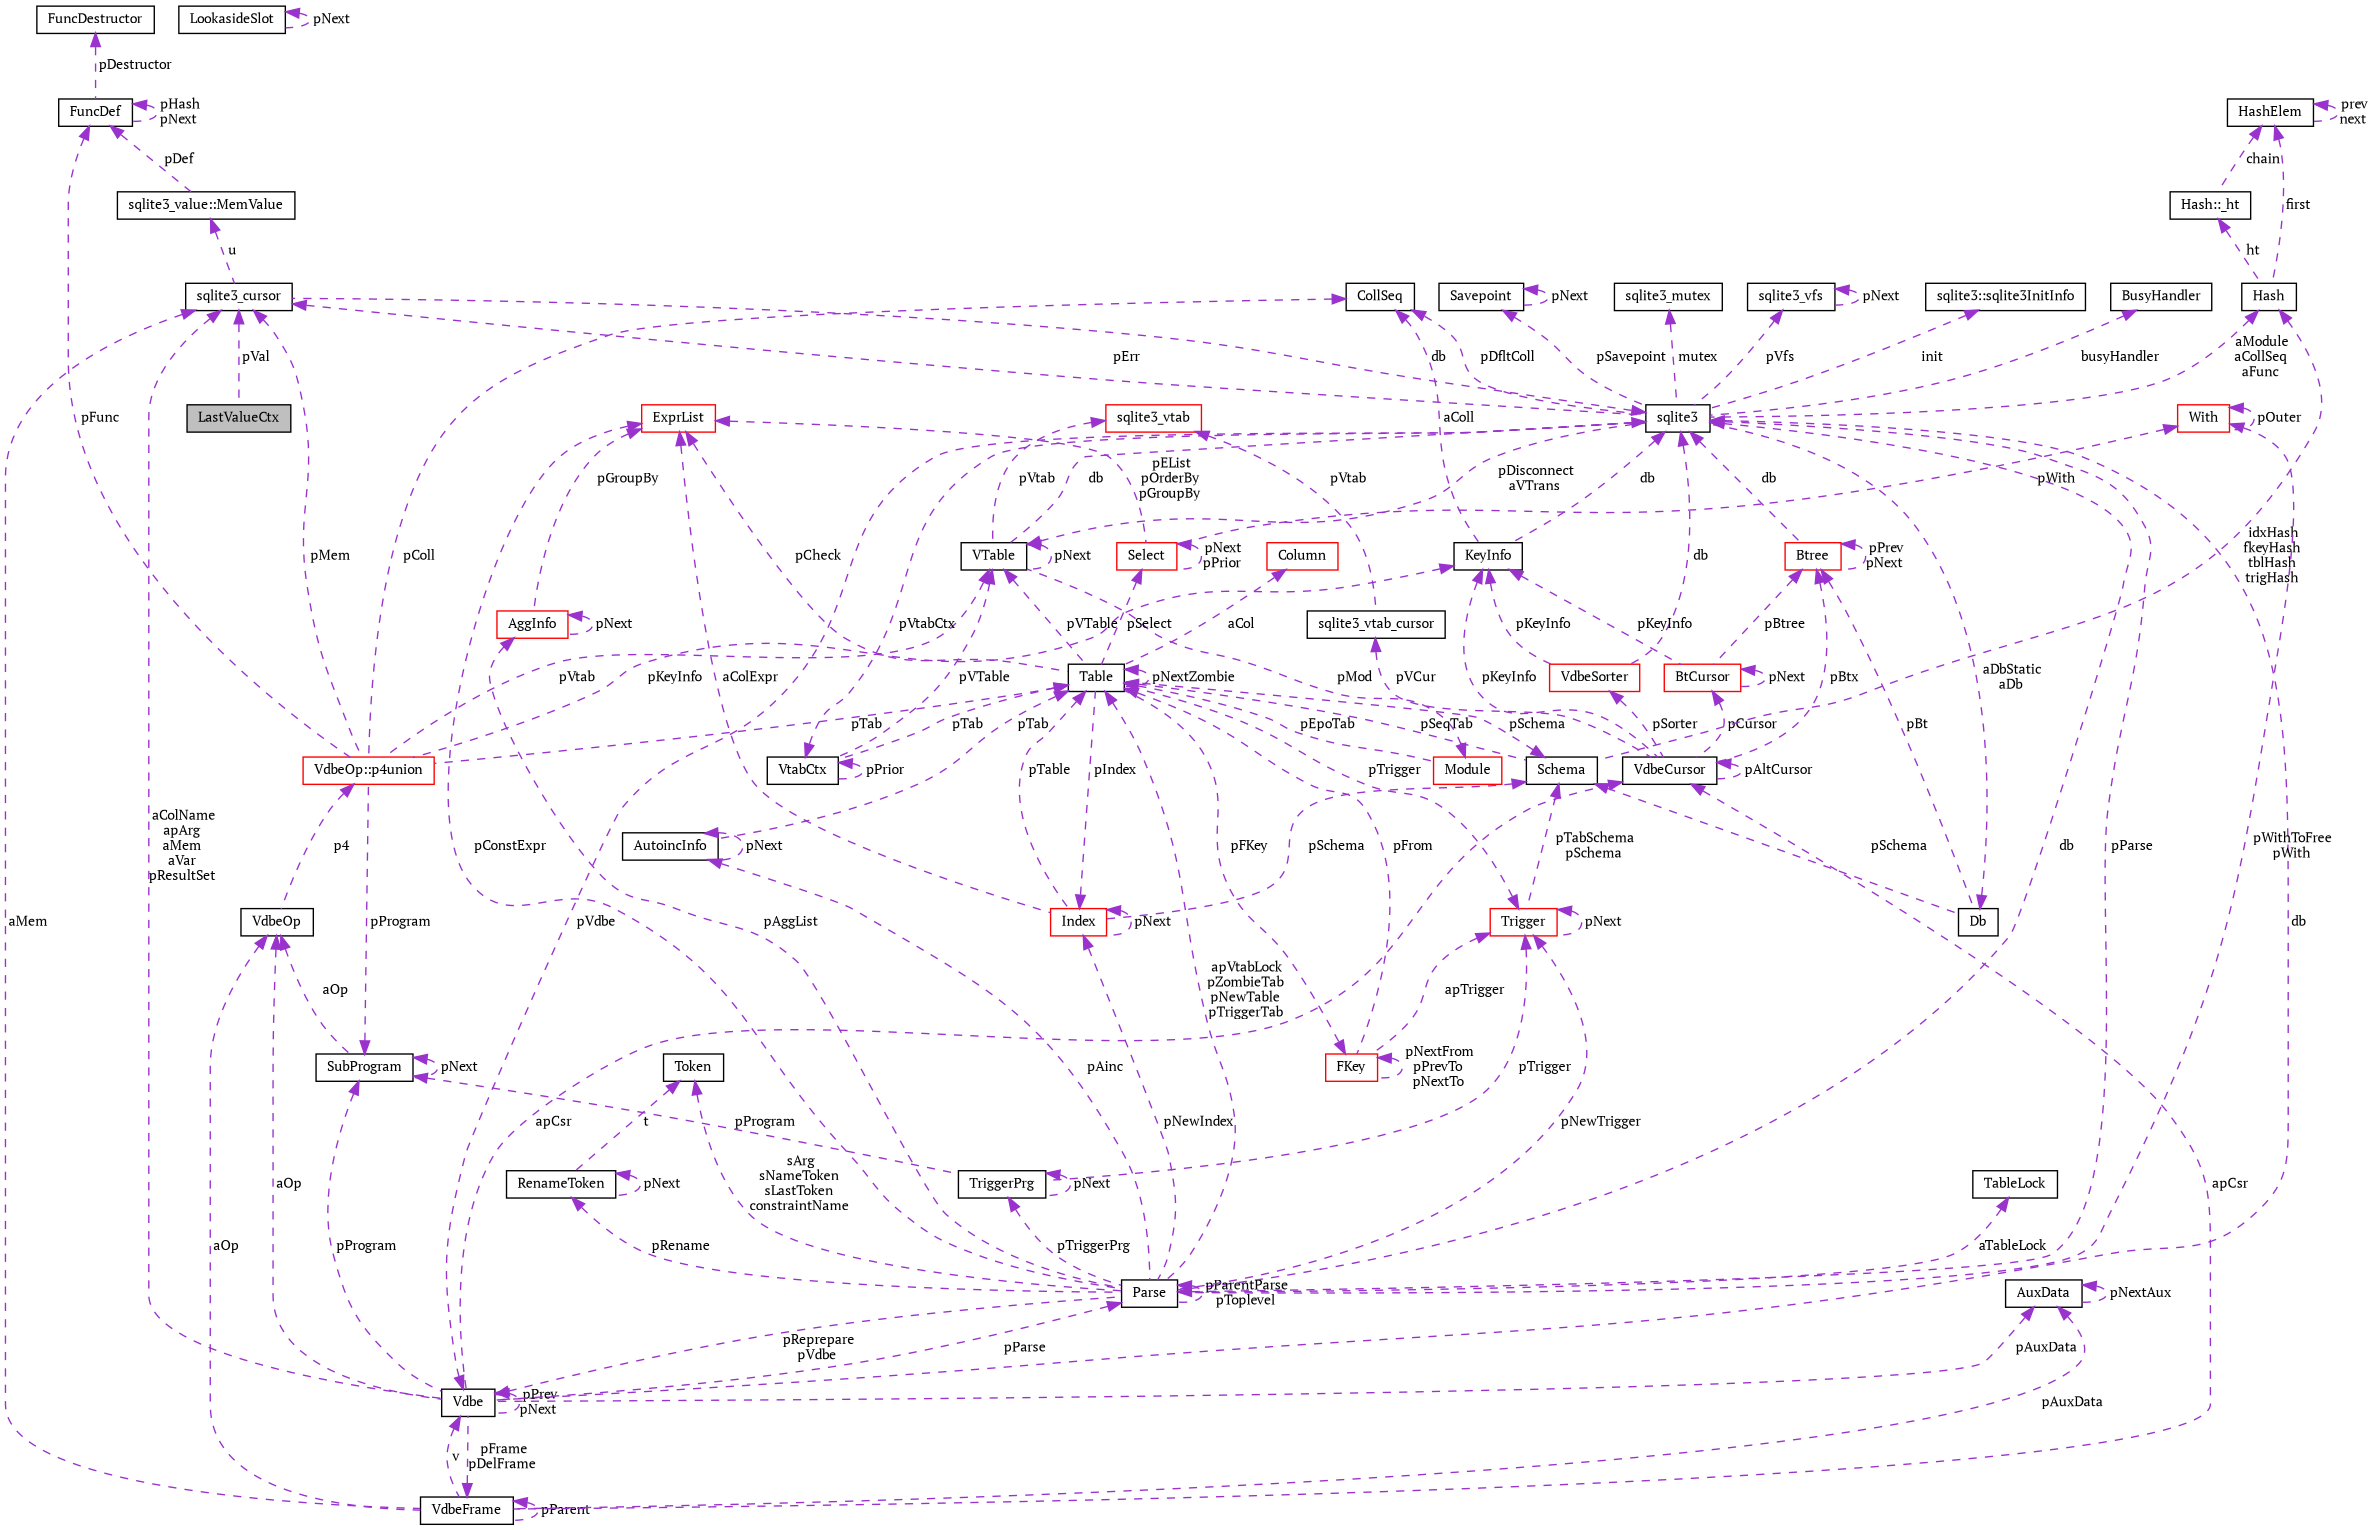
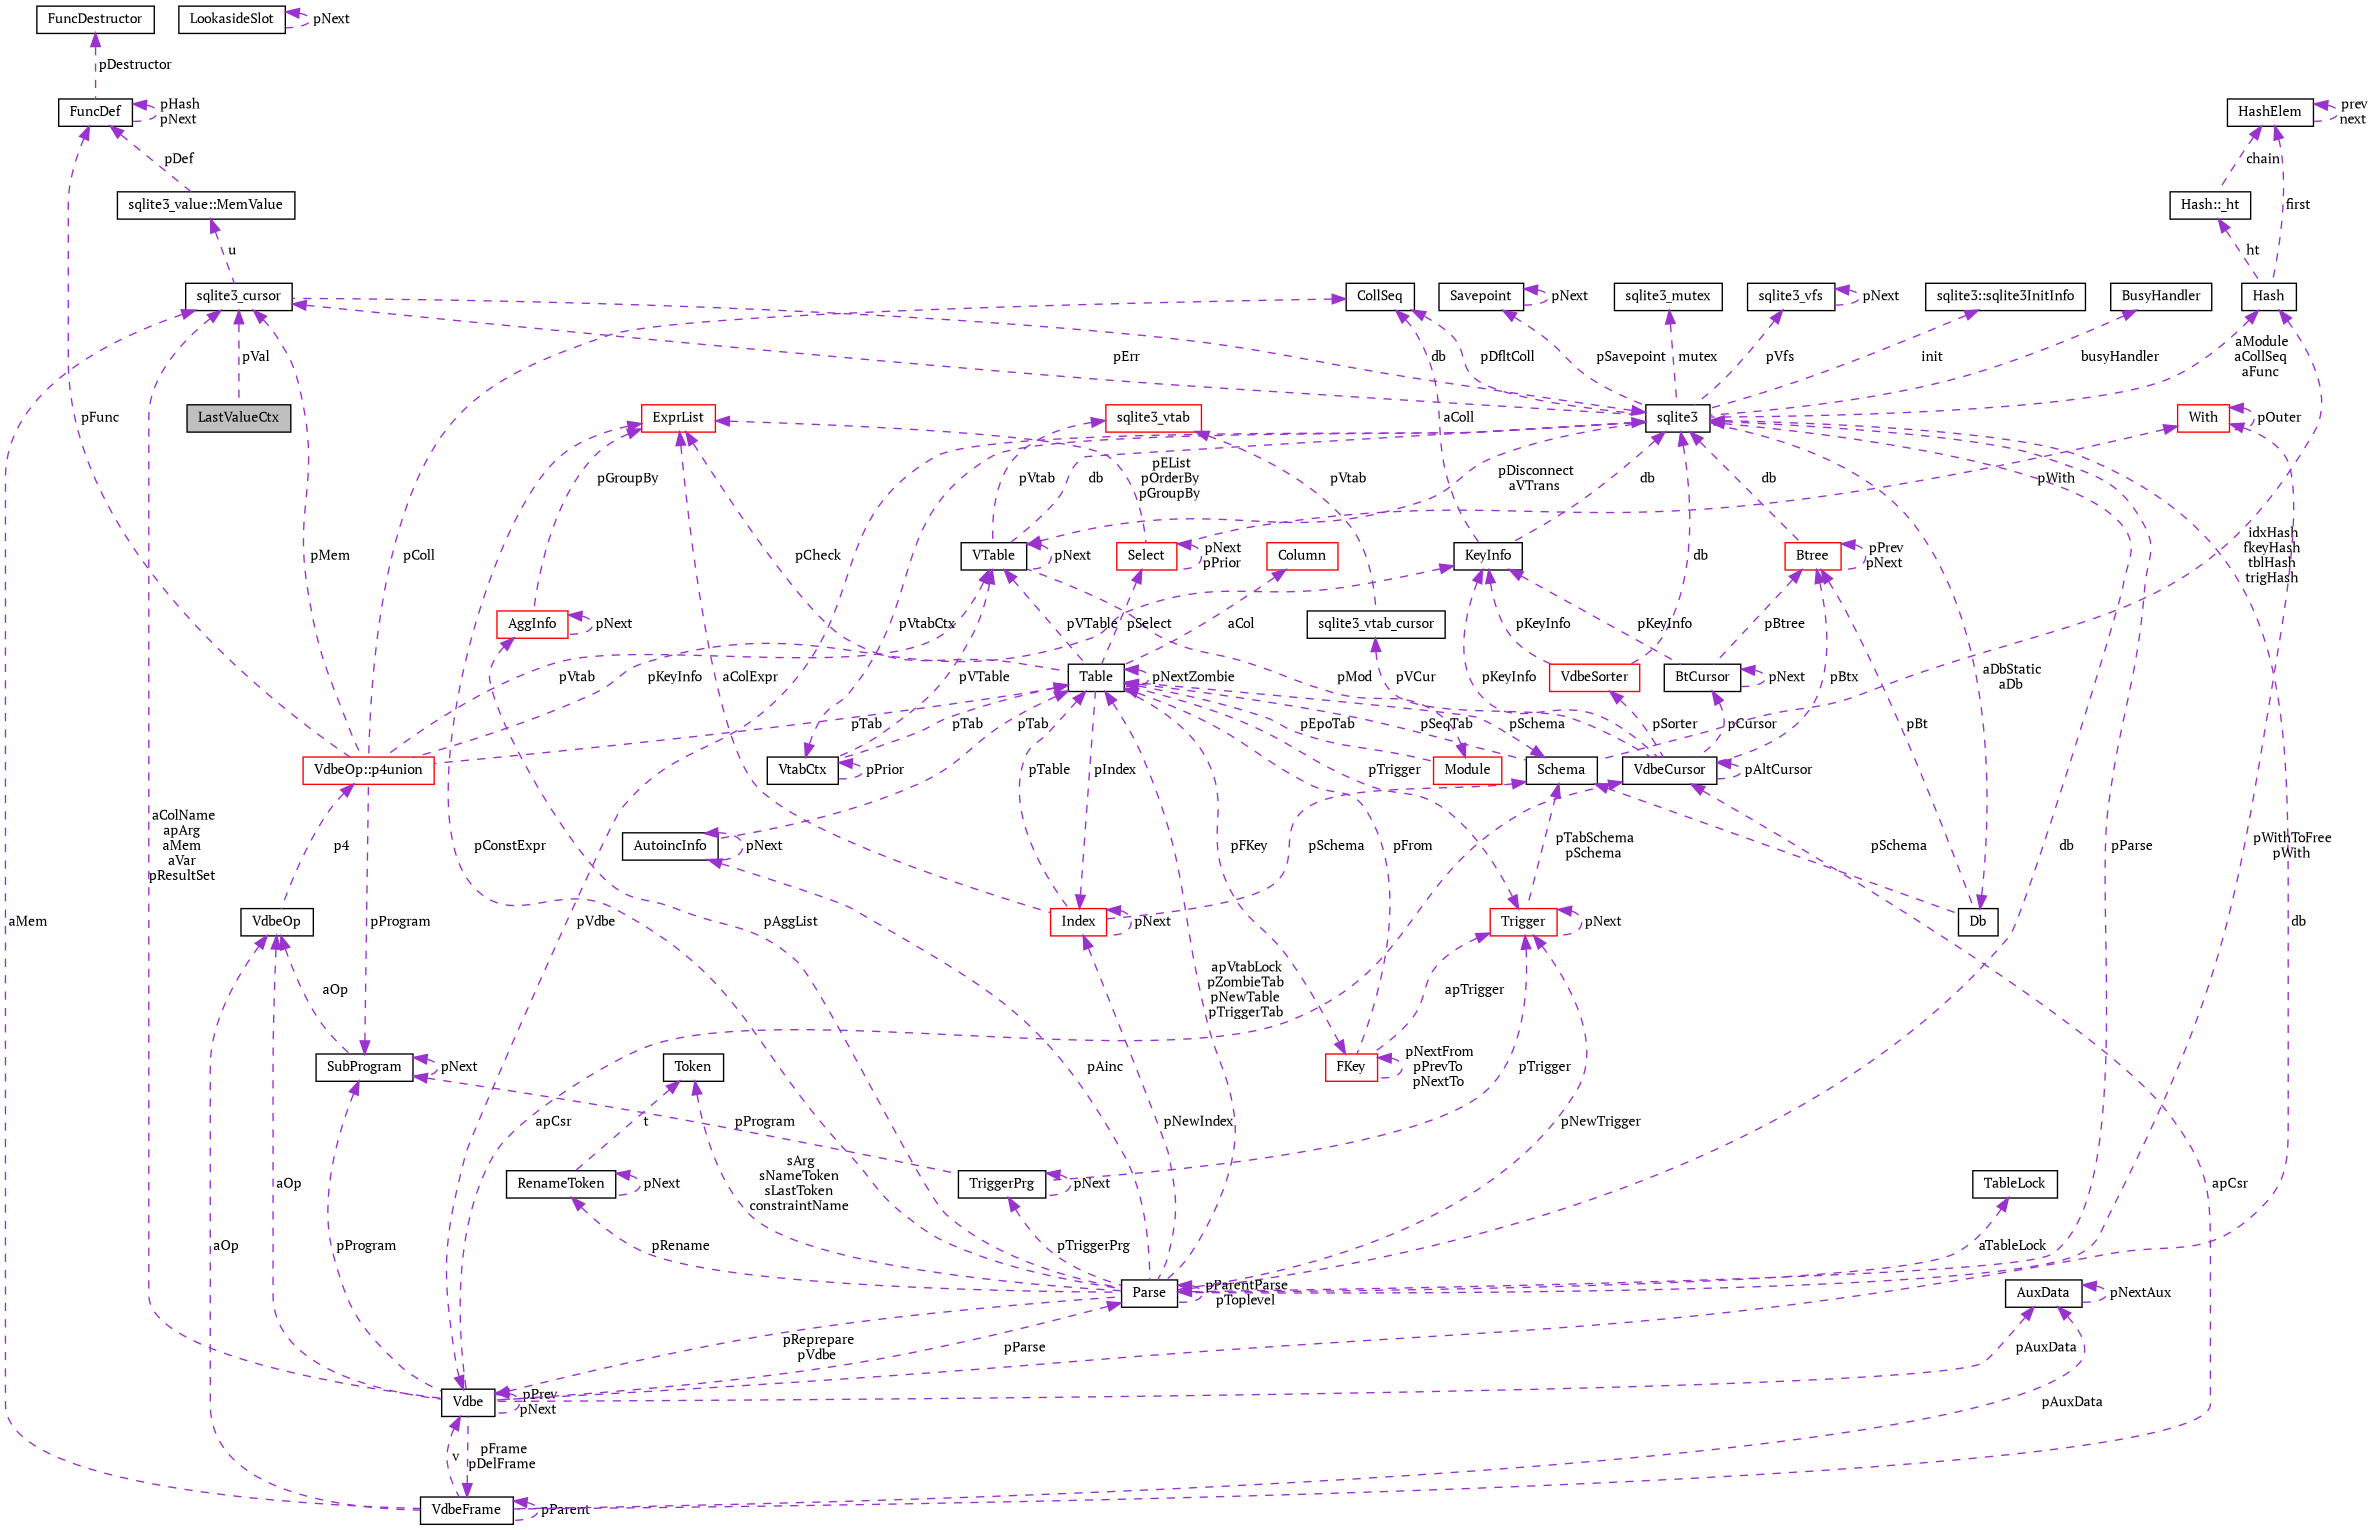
node "BtCursor": color red -> black
